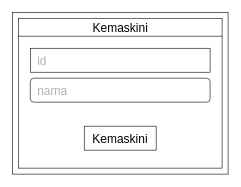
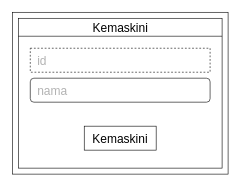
node "id": style solid -> dashed
